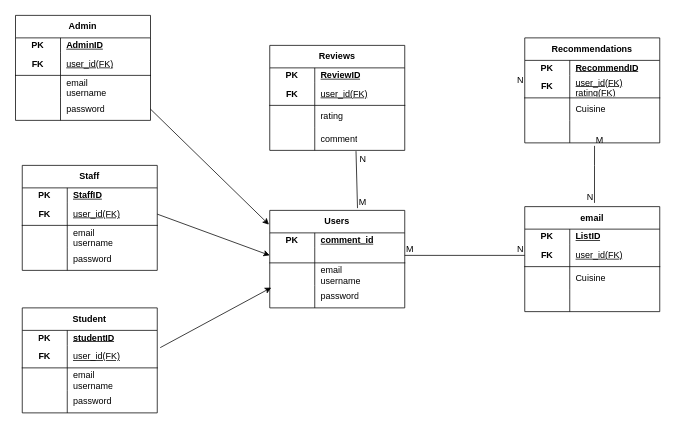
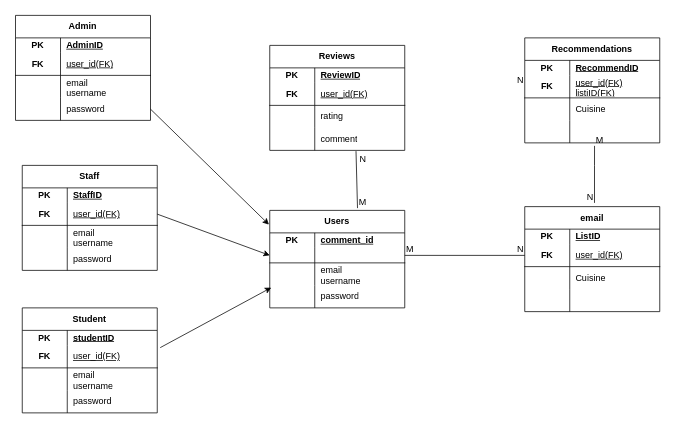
node "user_id(FK) rating(FK)": label "user_id(FK) rating(FK)" -> "user_id(FK) listiID(FK)"
